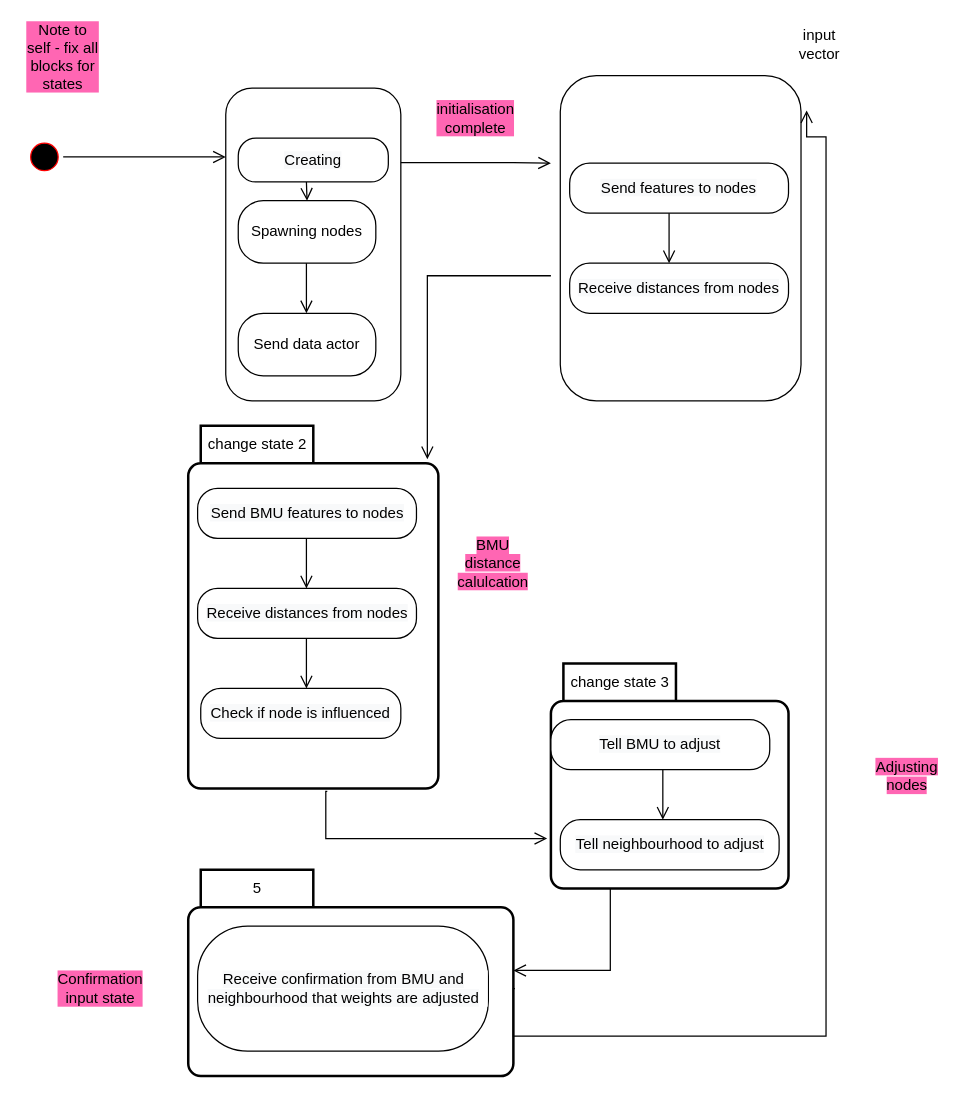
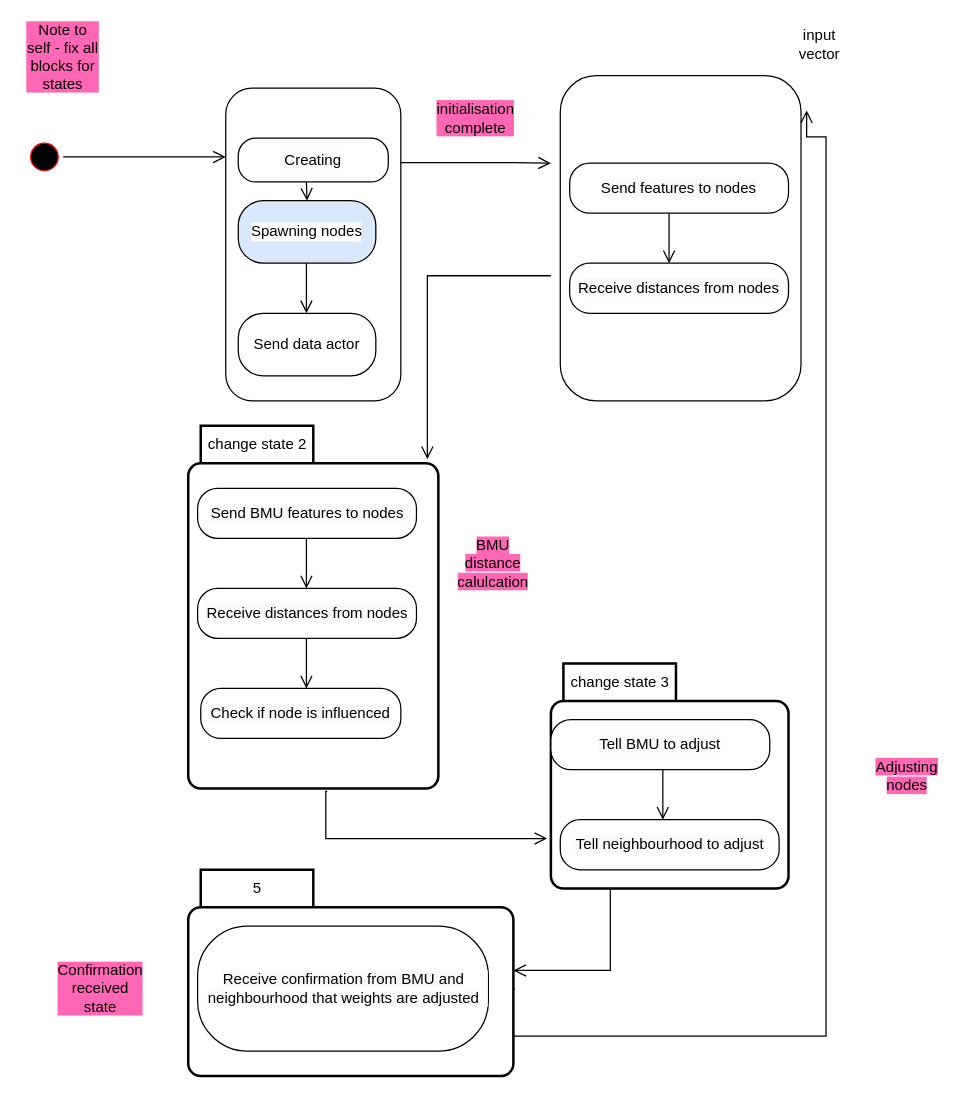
node "Spawning nodes": fillcolor #ffffff -> #dae8fc
node "Confirmation input state": label "Confirmation input state" -> "Confirmation received state"
